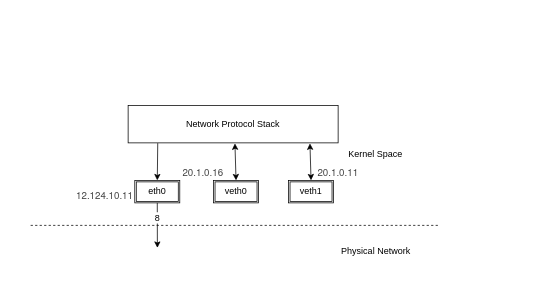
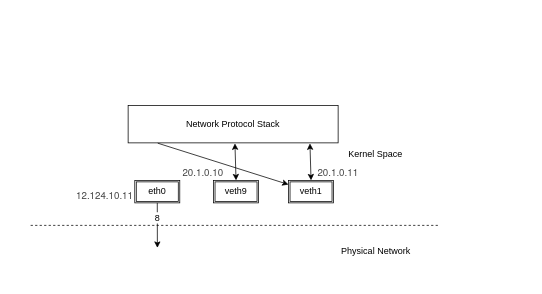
edge "Network Protocol Stack" -> "eth0": now "Network Protocol Stack" -> "veth1"
node "20.1.0.16": label "20.1.0.16" -> "20.1.0.10"
node "veth0": label "veth0" -> "veth9"
